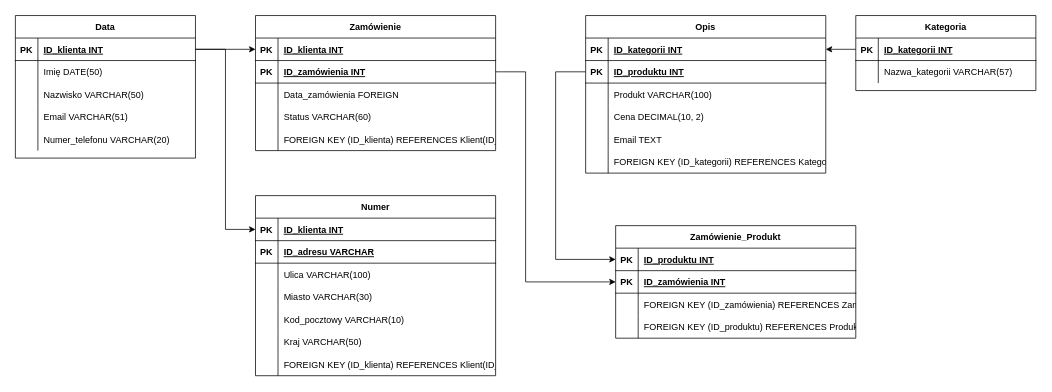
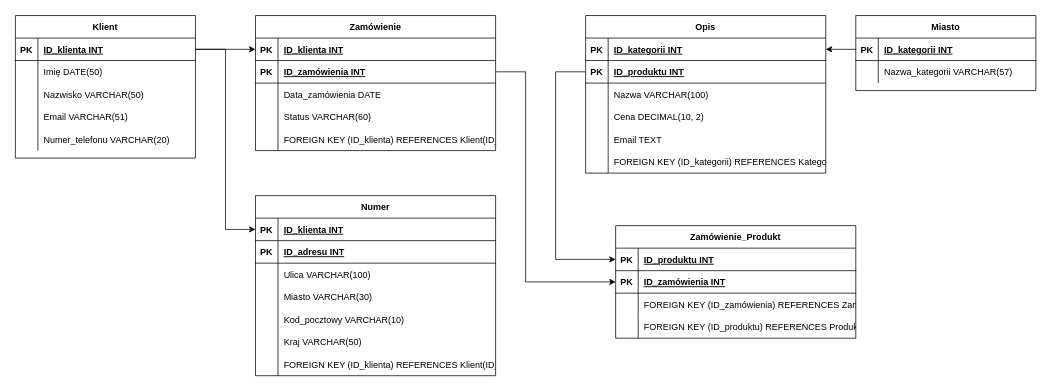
node "Data": label "Data" -> "Klient"
node "Kategoria": label "Kategoria" -> "Miasto"
node "Data_zamówienia FOREIGN": label "Data_zamówienia FOREIGN" -> "Data_zamówienia DATE"
node "Produkt VARCHAR(100)": label "Produkt VARCHAR(100)" -> "Nazwa VARCHAR(100)"
node "ID_adresu VARCHAR": label "ID_adresu VARCHAR" -> "ID_adresu INT"
